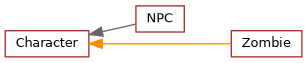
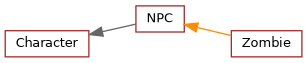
edge "Zombie" -> "Character": now "Zombie" -> "NPC"
